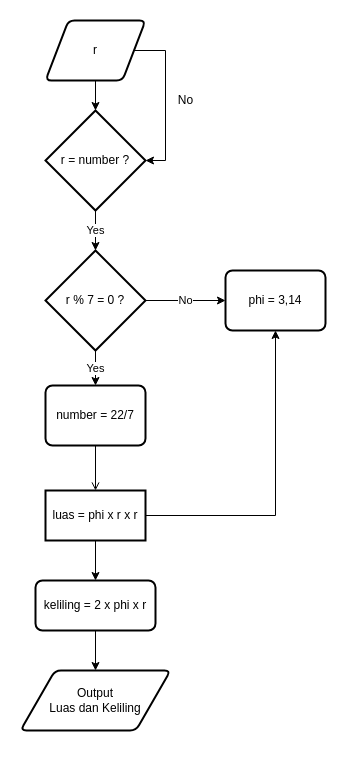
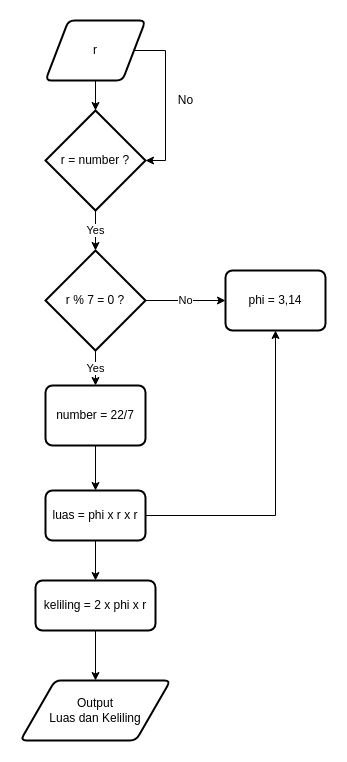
edge "number = 22/7" -> "luas = phi x r x r": arrowhead open -> classic
node "luas = phi x r x r": shape rectangle -> rounded rectangle
node "Output Luas dan Keliling": moved (96, 701) -> (96, 711)
